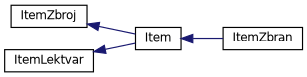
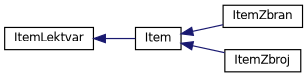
edge "Item" -> "ItemZbroj": reversed
